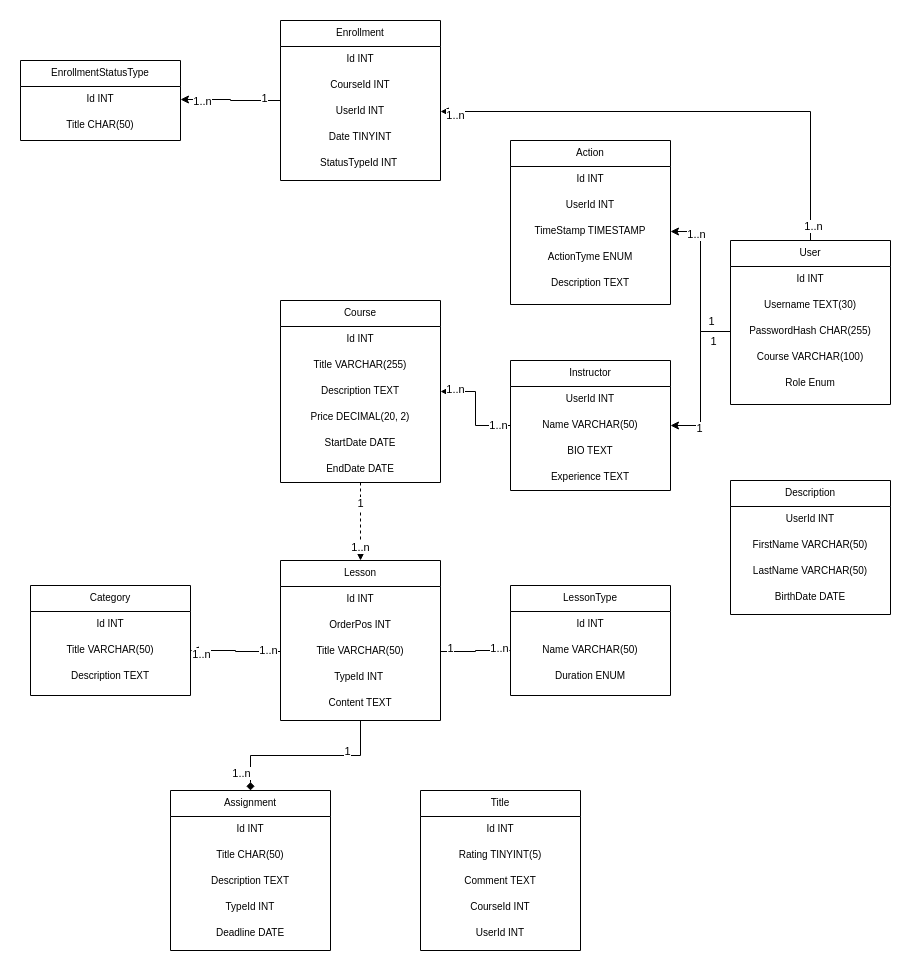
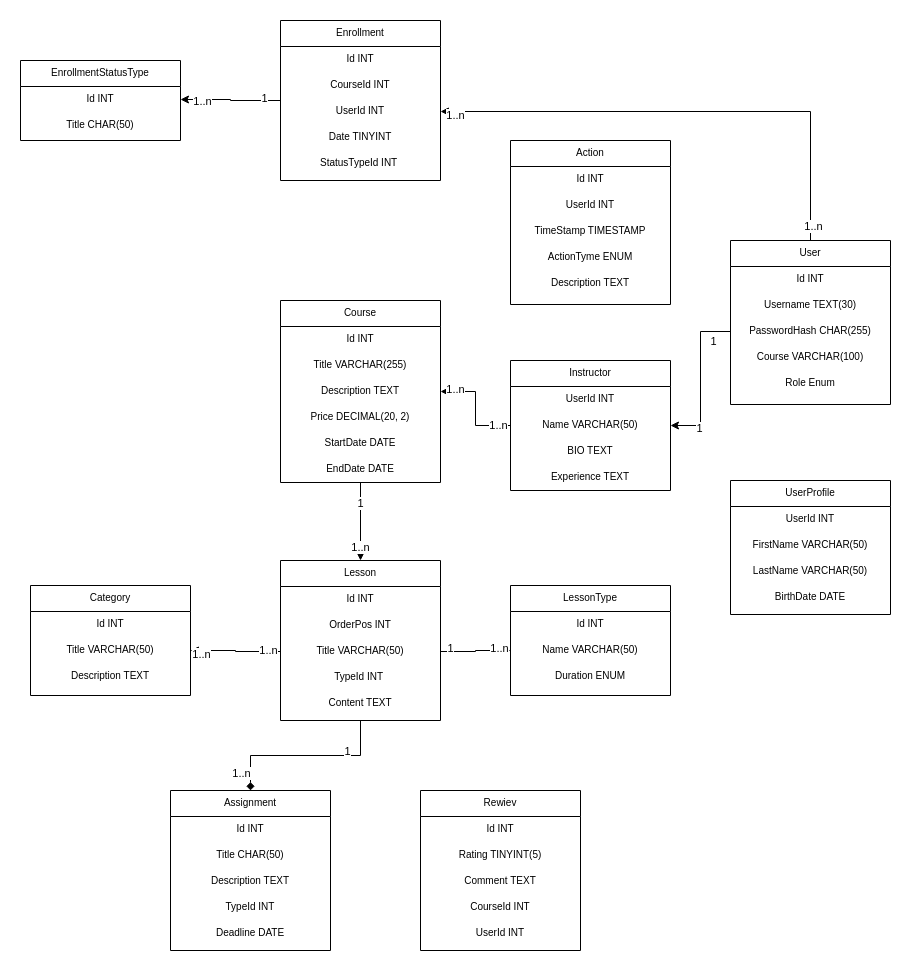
edge "PasswordHash CHAR(255)" -> "TimeStamp TIMESTAMP": removed, labels "1", "1..n"
node "Description": label "Description" -> "UserProfile"
edge "Course" -> "Lesson": style dashed -> solid
node "Title": label "Title" -> "Rewiev"
